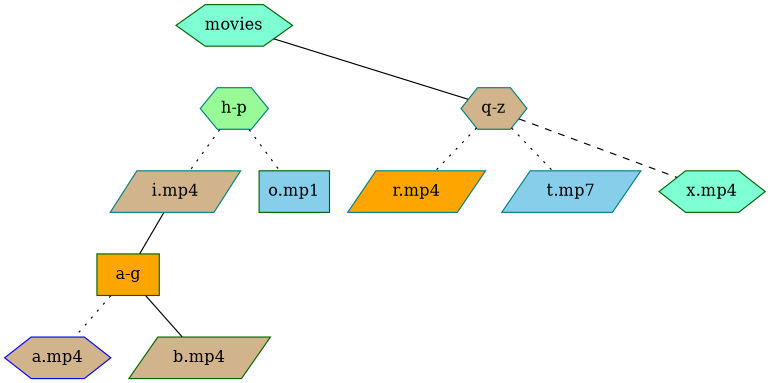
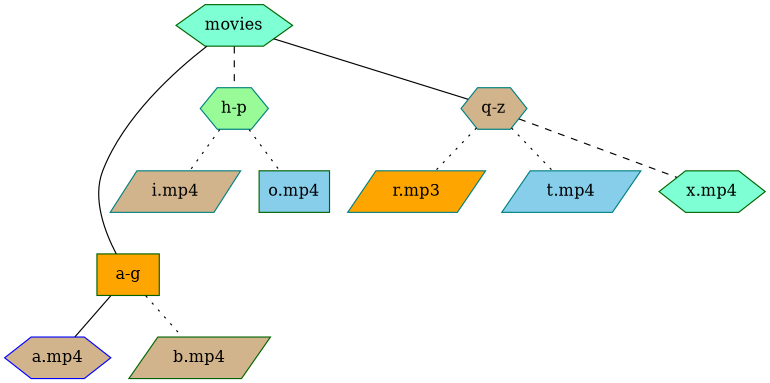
edge "movies" -- "h-p": added
node "o.mp1": label "o.mp1" -> "o.mp4"
node "r.mp4": label "r.mp4" -> "r.mp3"
node "t.mp7": label "t.mp7" -> "t.mp4"
edge "i.mp4" -- "a-g": now "movies" -- "a-g"
edge "a-g" -- "a.mp4": style dotted -> solid
edge "a-g" -- "b.mp4": style solid -> dotted
